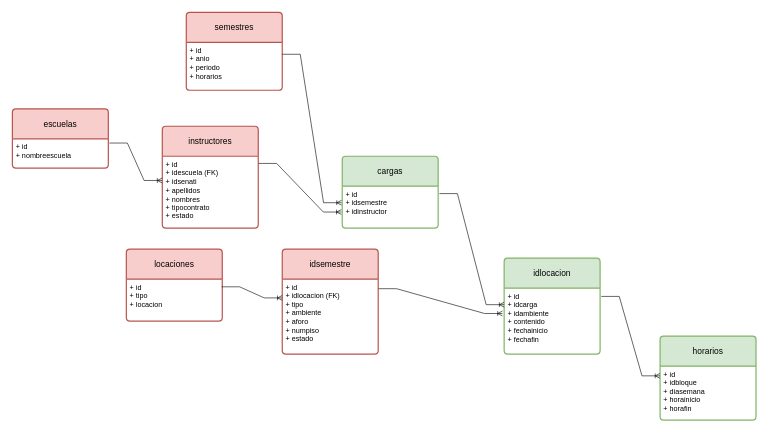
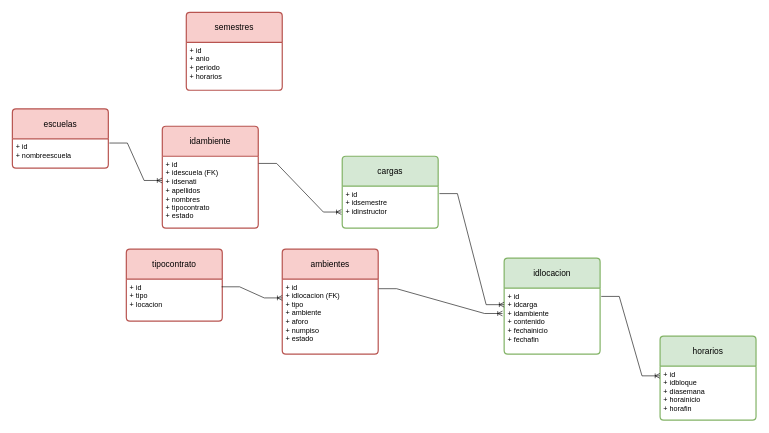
edge "+ id + anio + periodo + horarios" -> "+ id + idsemestre + idinstructor": removed
node "instructores": label "instructores" -> "idambiente"
node "locaciones": label "locaciones" -> "tipocontrato"
node "idsemestre": label "idsemestre" -> "ambientes"
